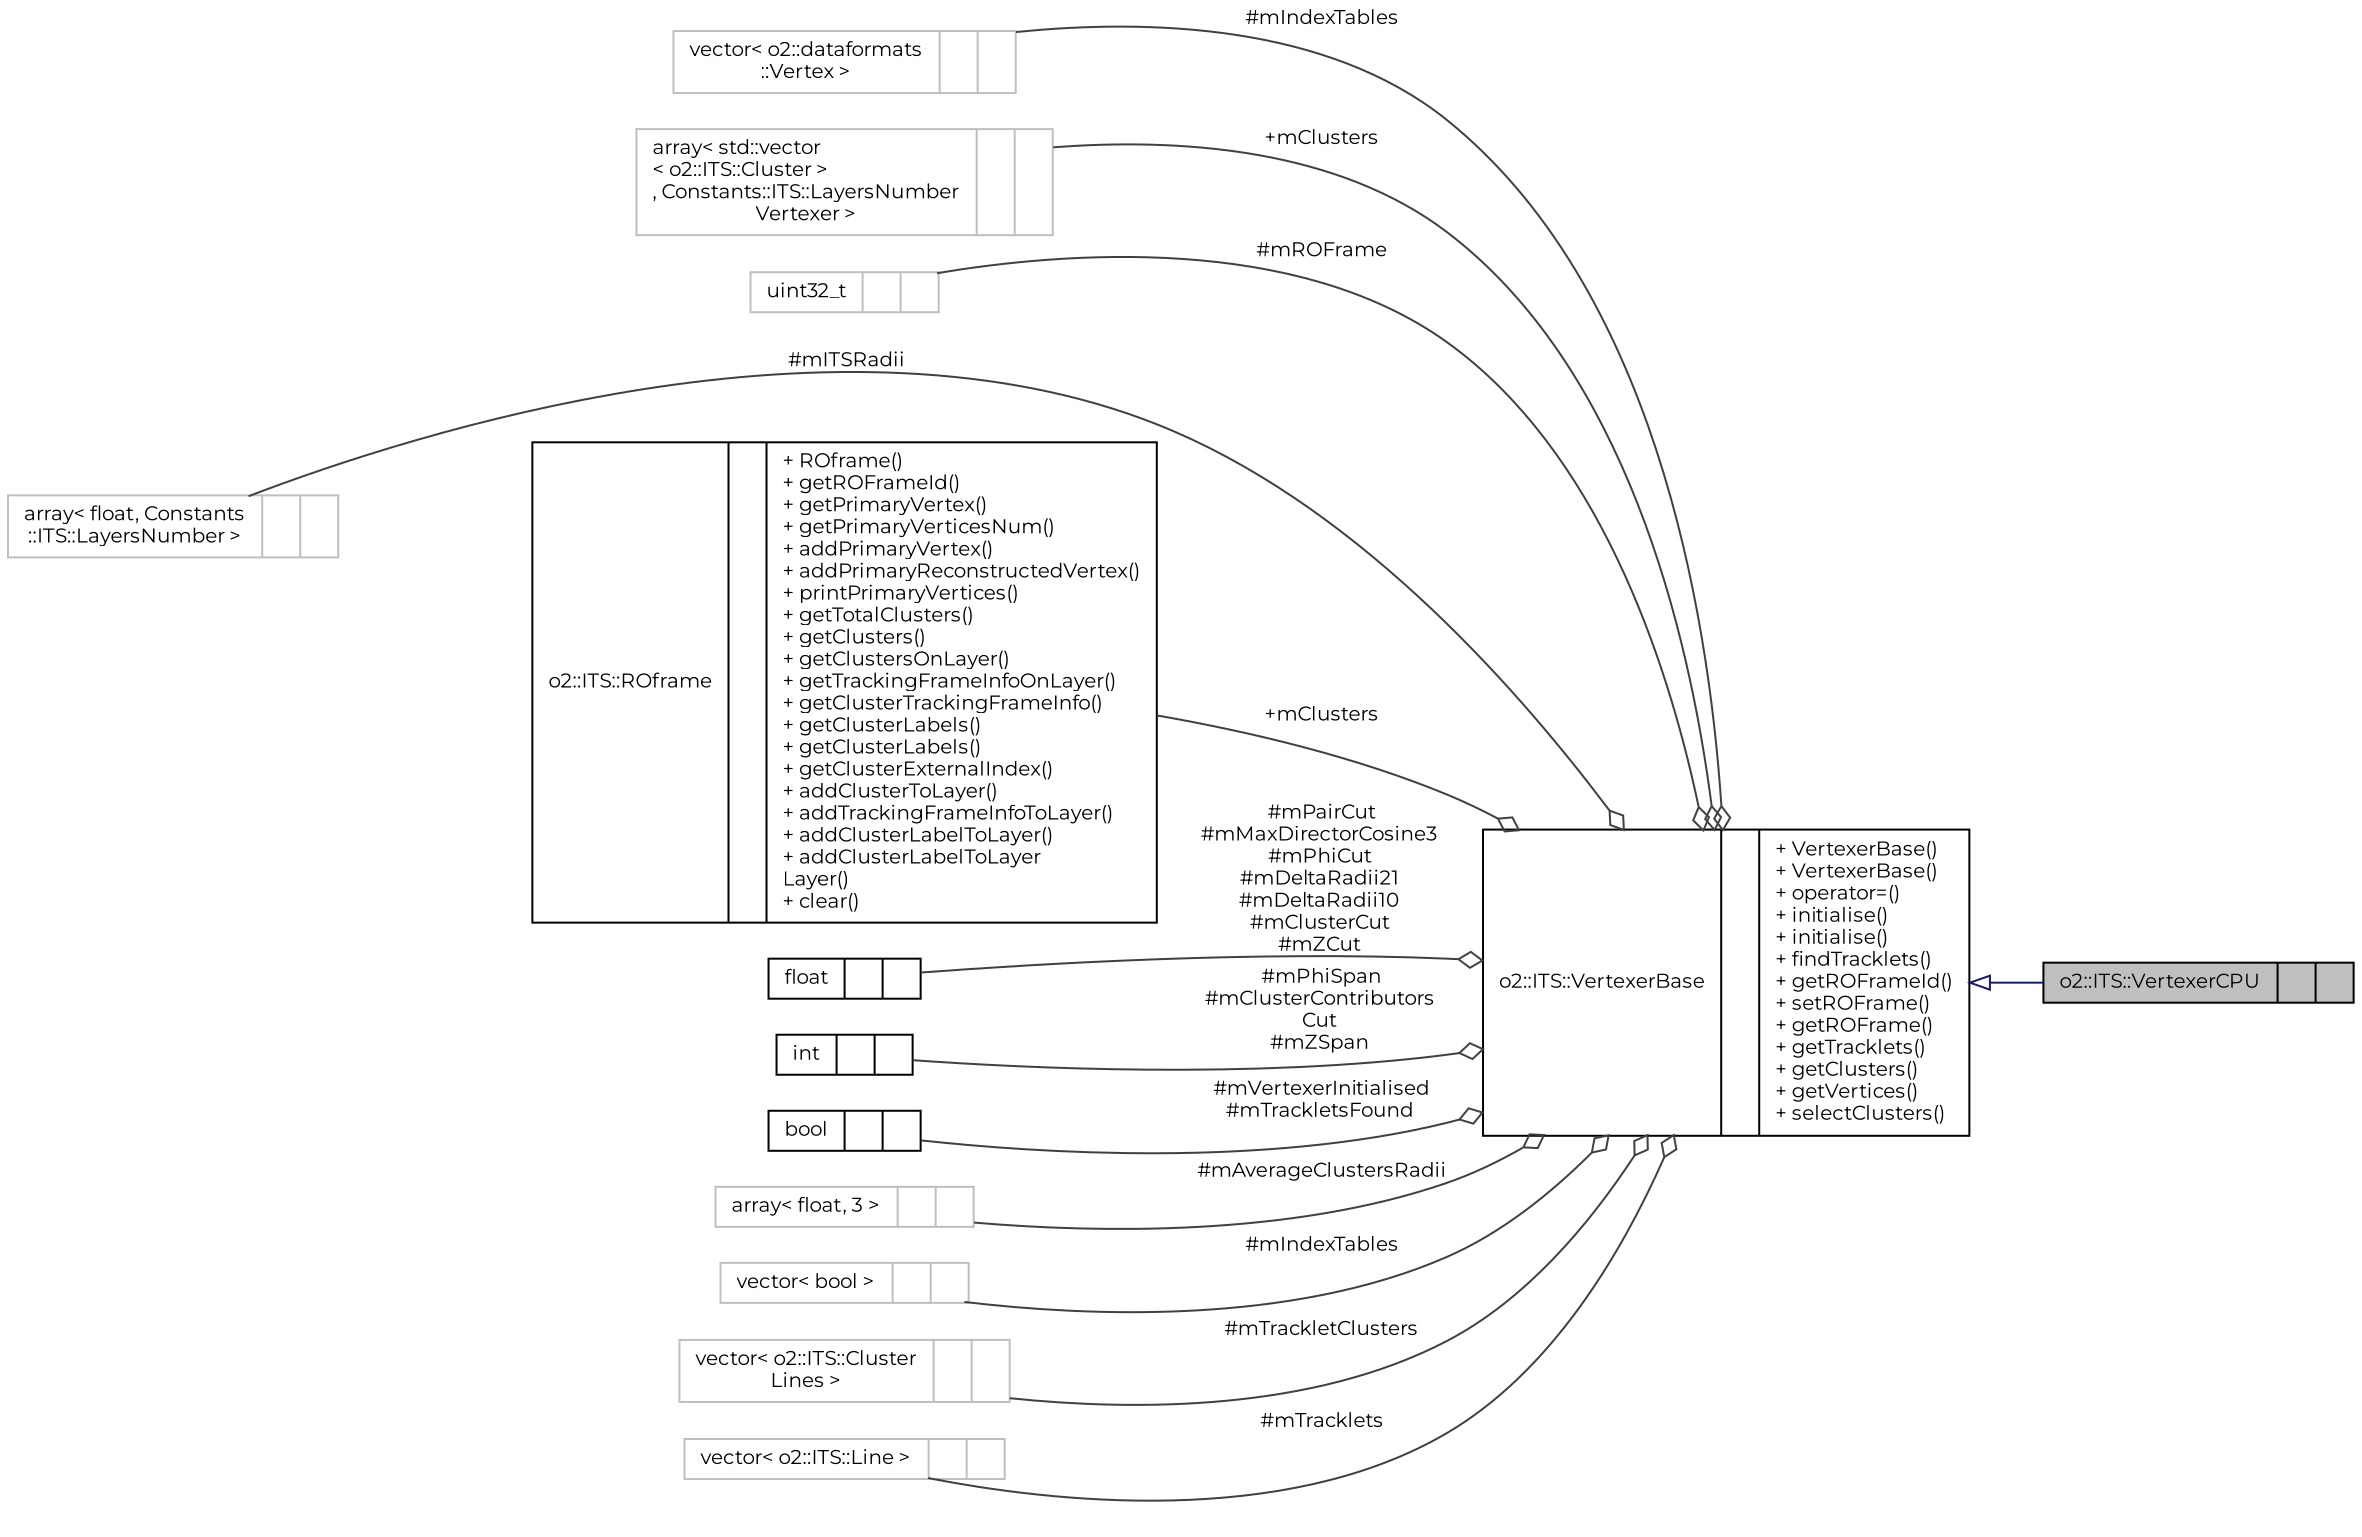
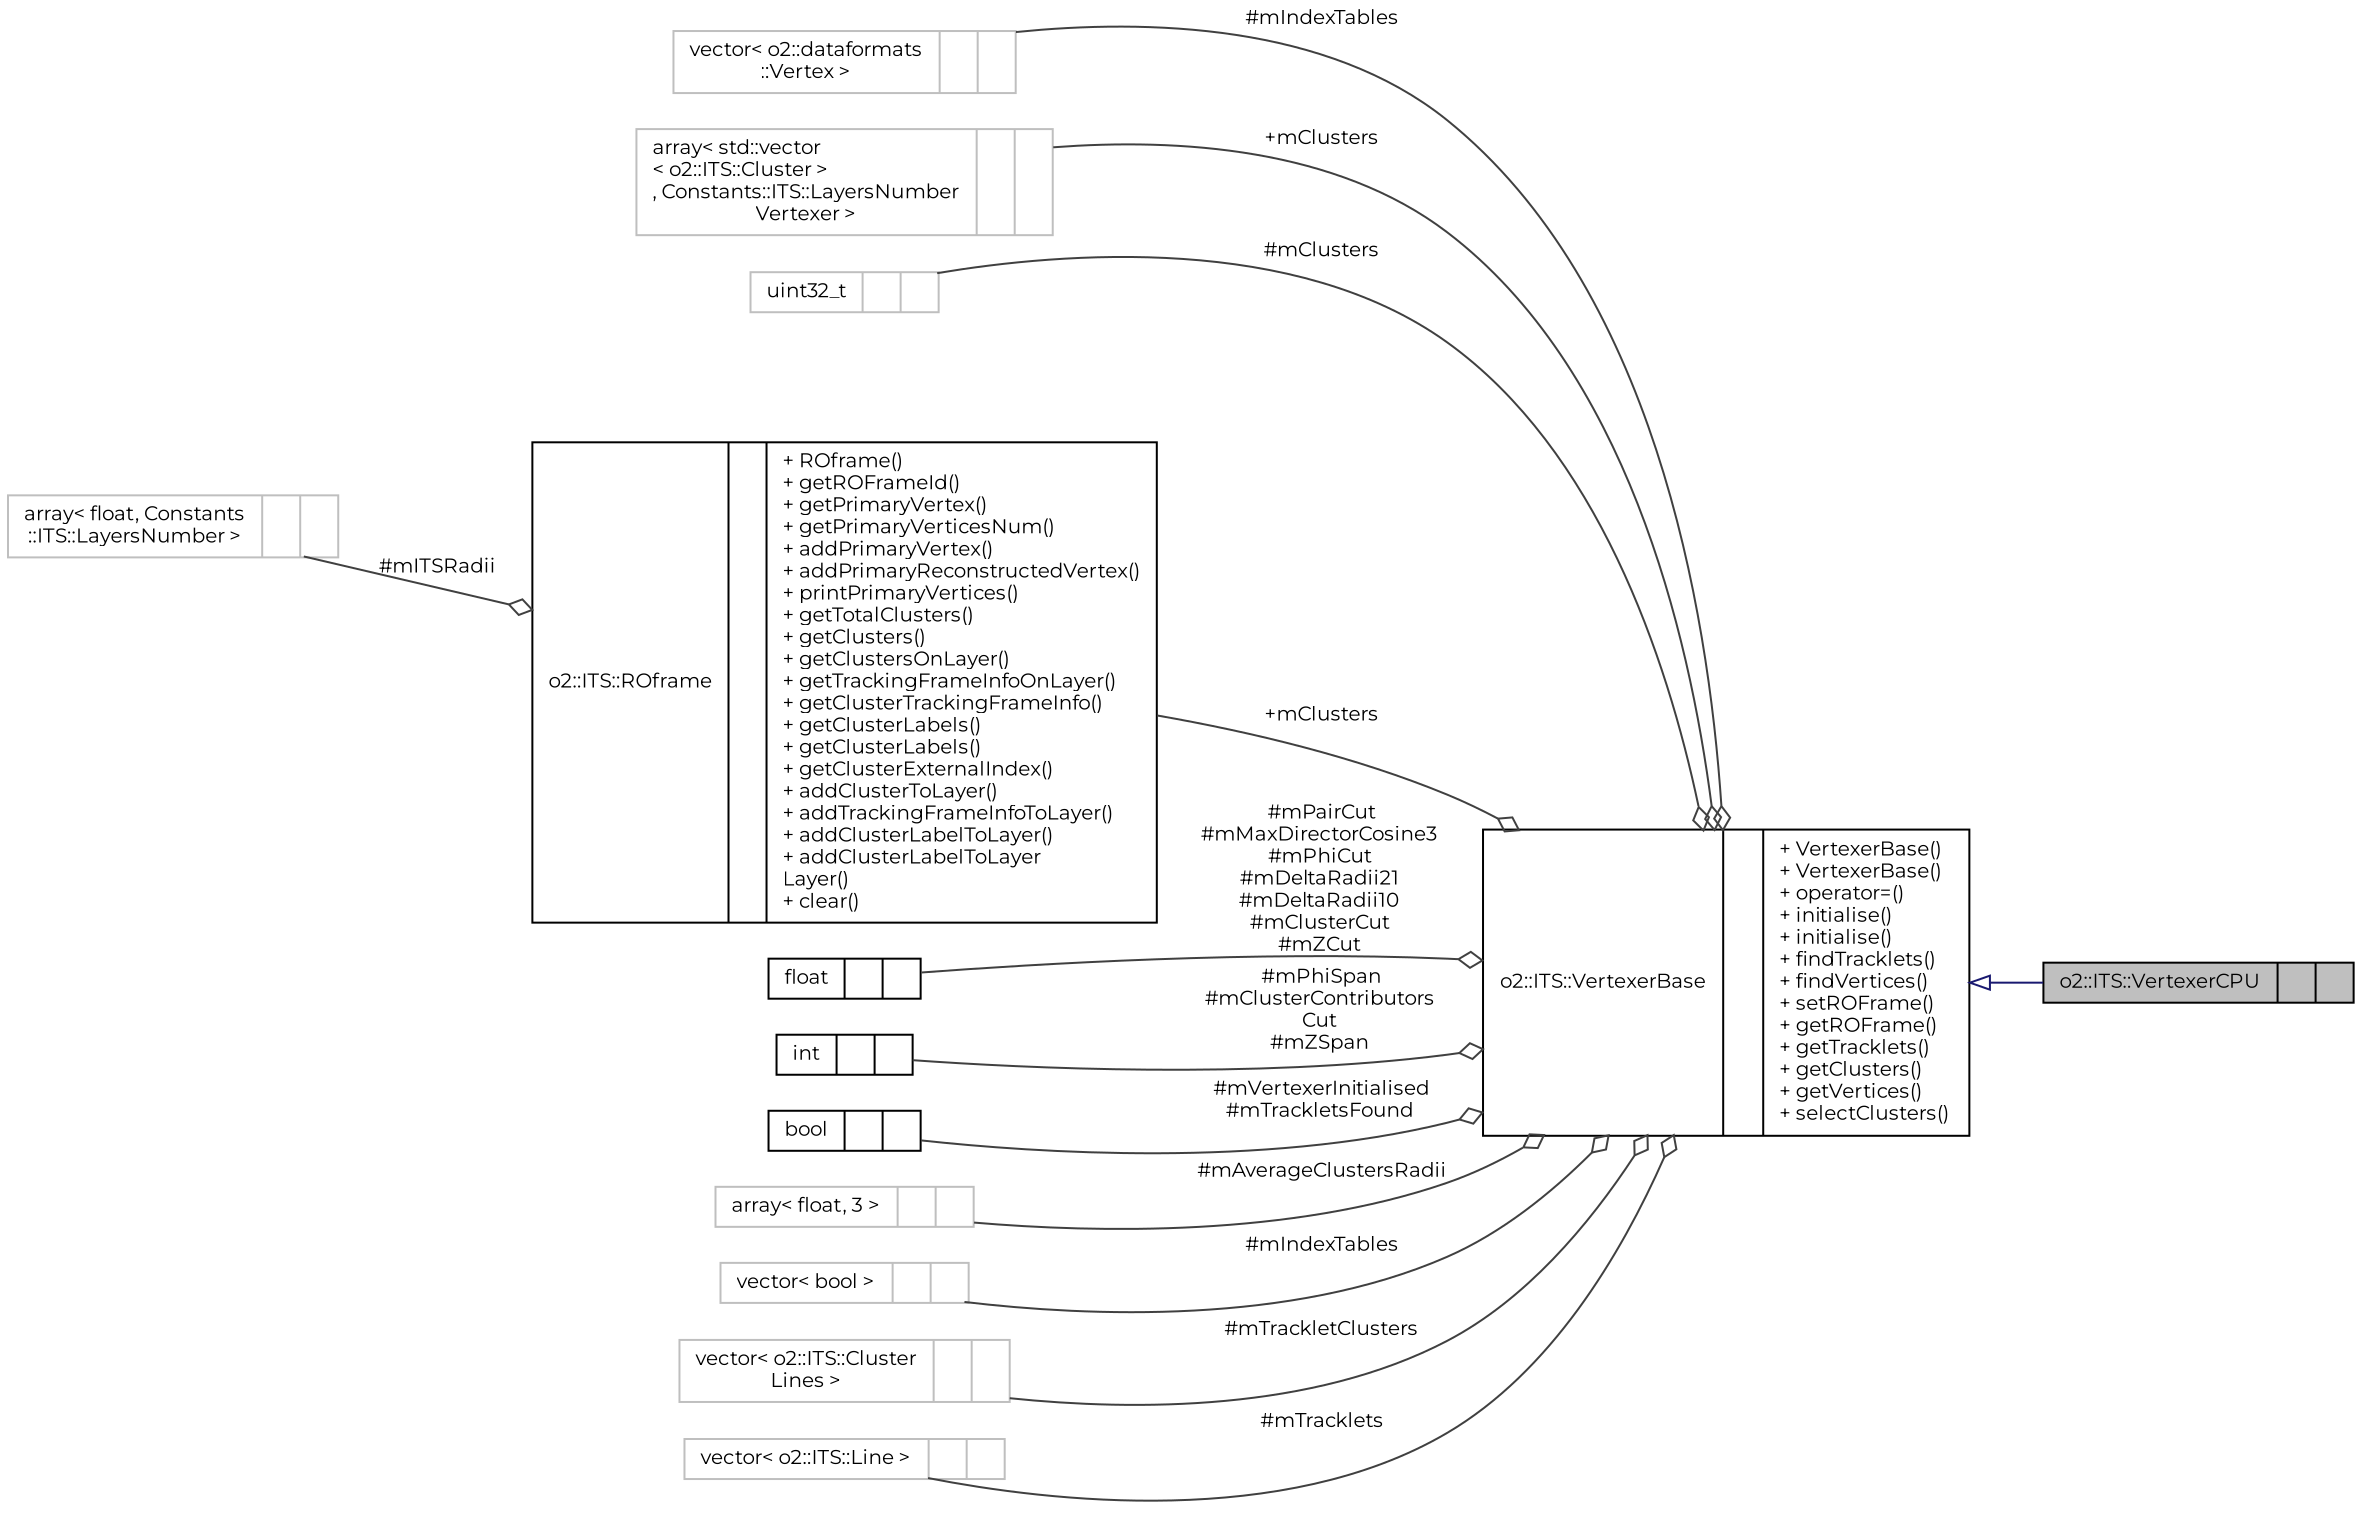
edge "uint32_t" -> "o2::ITS::VertexerBase": label " #mROFrame" -> " #mClusters"
edge "array< float, Constants" -> "o2::ITS::VertexerBase": now "array< float, Constants" -> "o2::ITS::ROframe"
node "o2::ITS::VertexerBase": text "+ getROFrameId()" -> "+ findVertices()"
